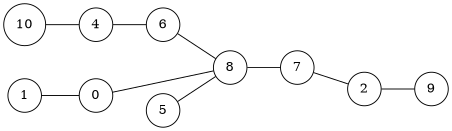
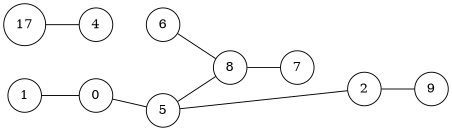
node "10": label "10" -> "17"
edge "4" -- "6": removed
edge "7" -- "2": now "5" -- "2"
edge "8" -- "0": now "5" -- "0"
